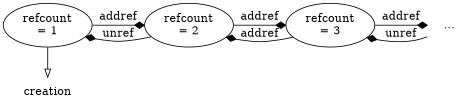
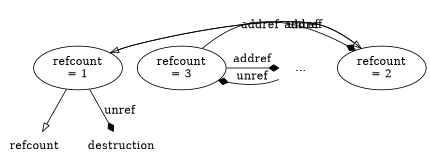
edge "refcount = 1" -> "refcount = 2": arrowhead diamond -> onormal
edge "refcount = 2" -> "refcount = 3": removed, label "addref"
edge "refcount = 2" -> "refcount = 1": arrowhead diamond -> onormal
node "creation": label "creation" -> "refcount"
node "destruction": added
